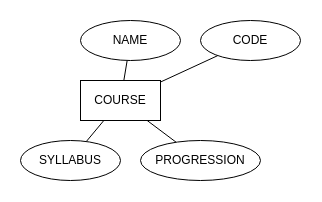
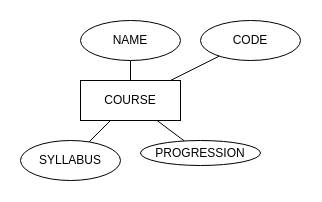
node "COURSE": size 80x40 -> 100x40
node "PROGRESSION": size 120x40 -> 120x25
